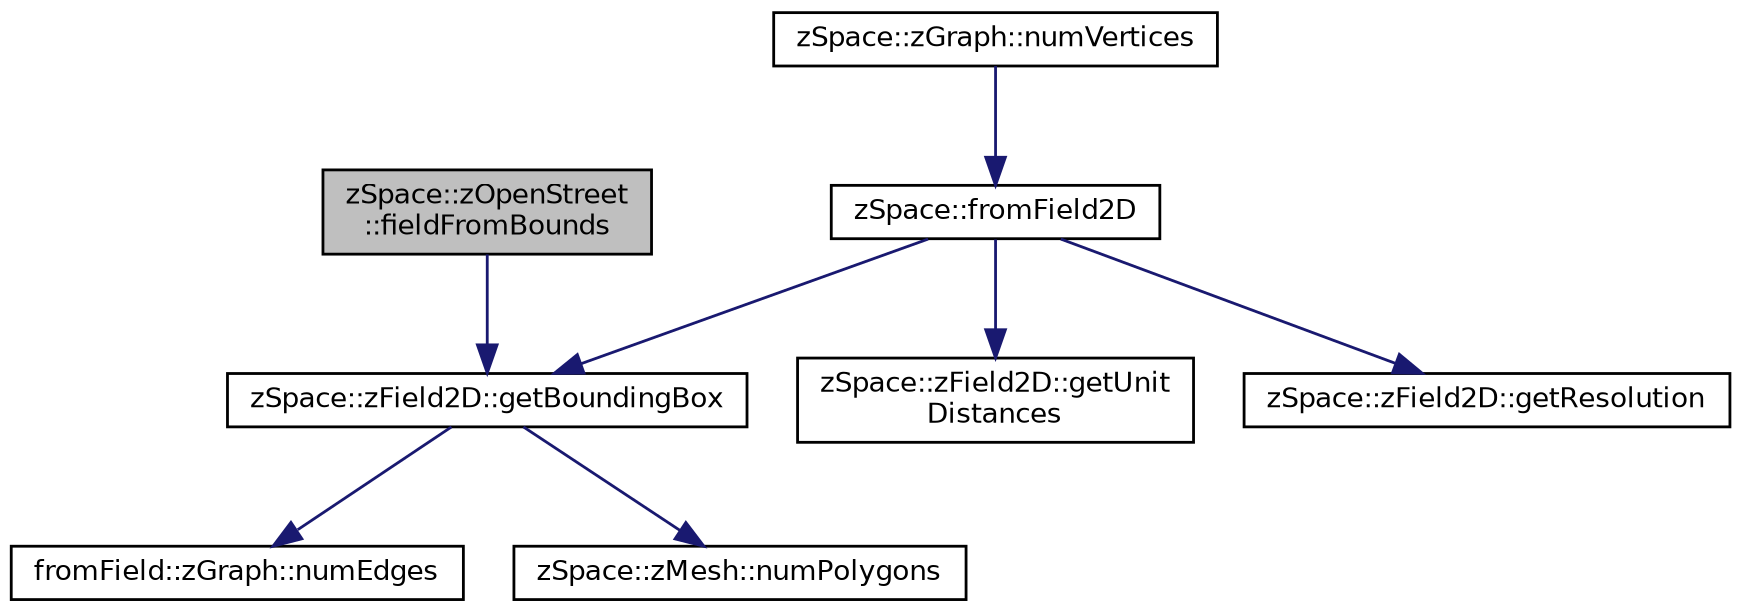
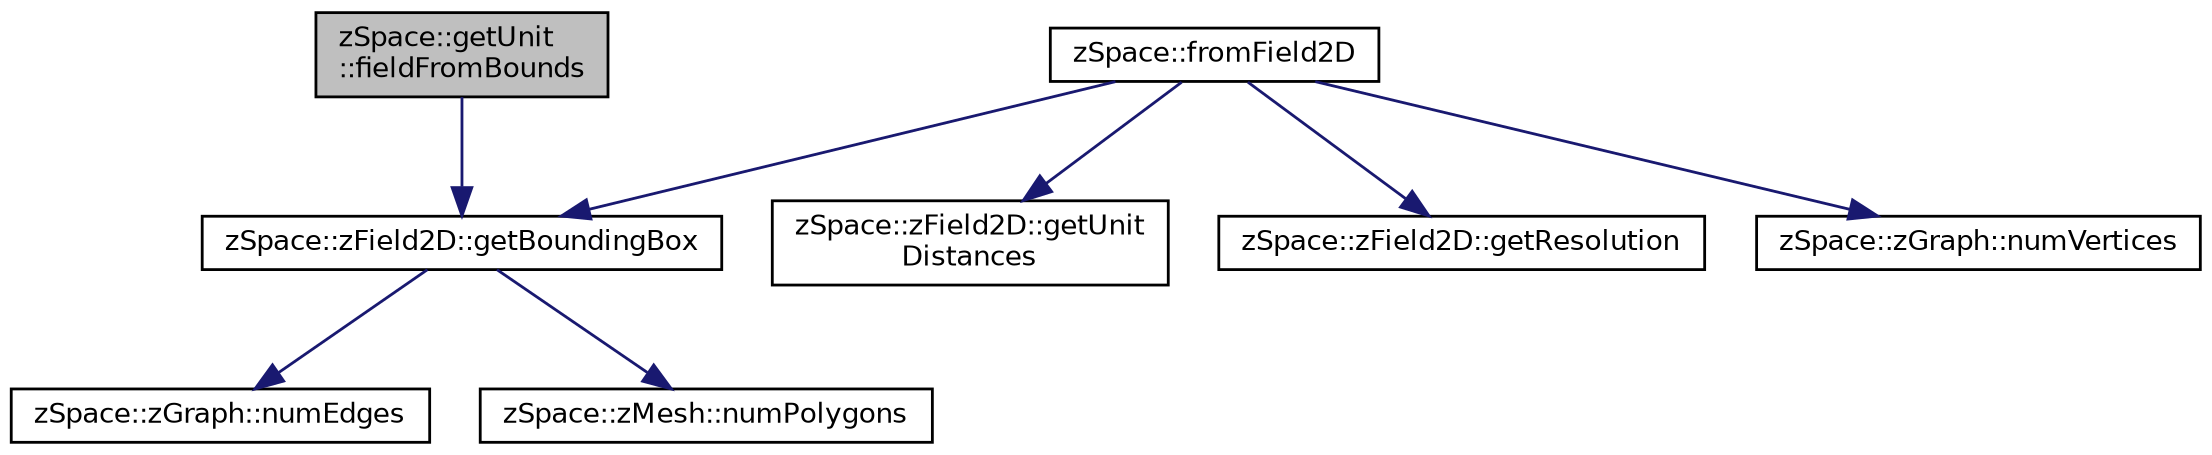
edge "zSpace::zGraph::numVertices" -> "zSpace::fromField2D": reversed
node "zSpace::zOpenStreet ::fieldFromBounds": label "zSpace::zOpenStreet ::fieldFromBounds" -> "zSpace::getUnit ::fieldFromBounds"
node "fromField::zGraph::numEdges": label "fromField::zGraph::numEdges" -> "zSpace::zGraph::numEdges"
